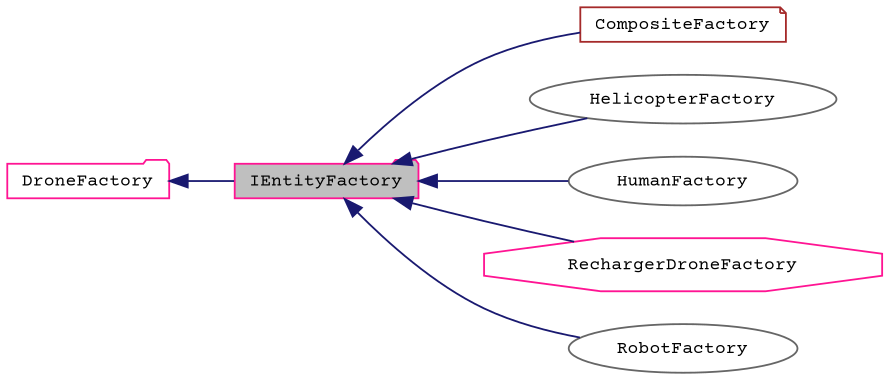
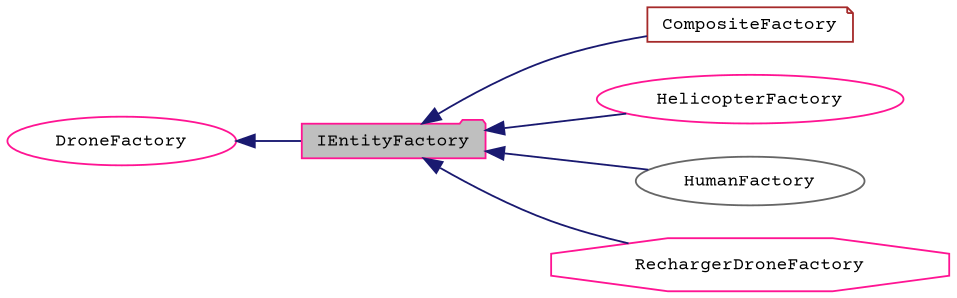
node "HelicopterFactory": color gray40 -> deeppink
node "DroneFactory": shape folder -> ellipse
node "RobotFactory": removed
